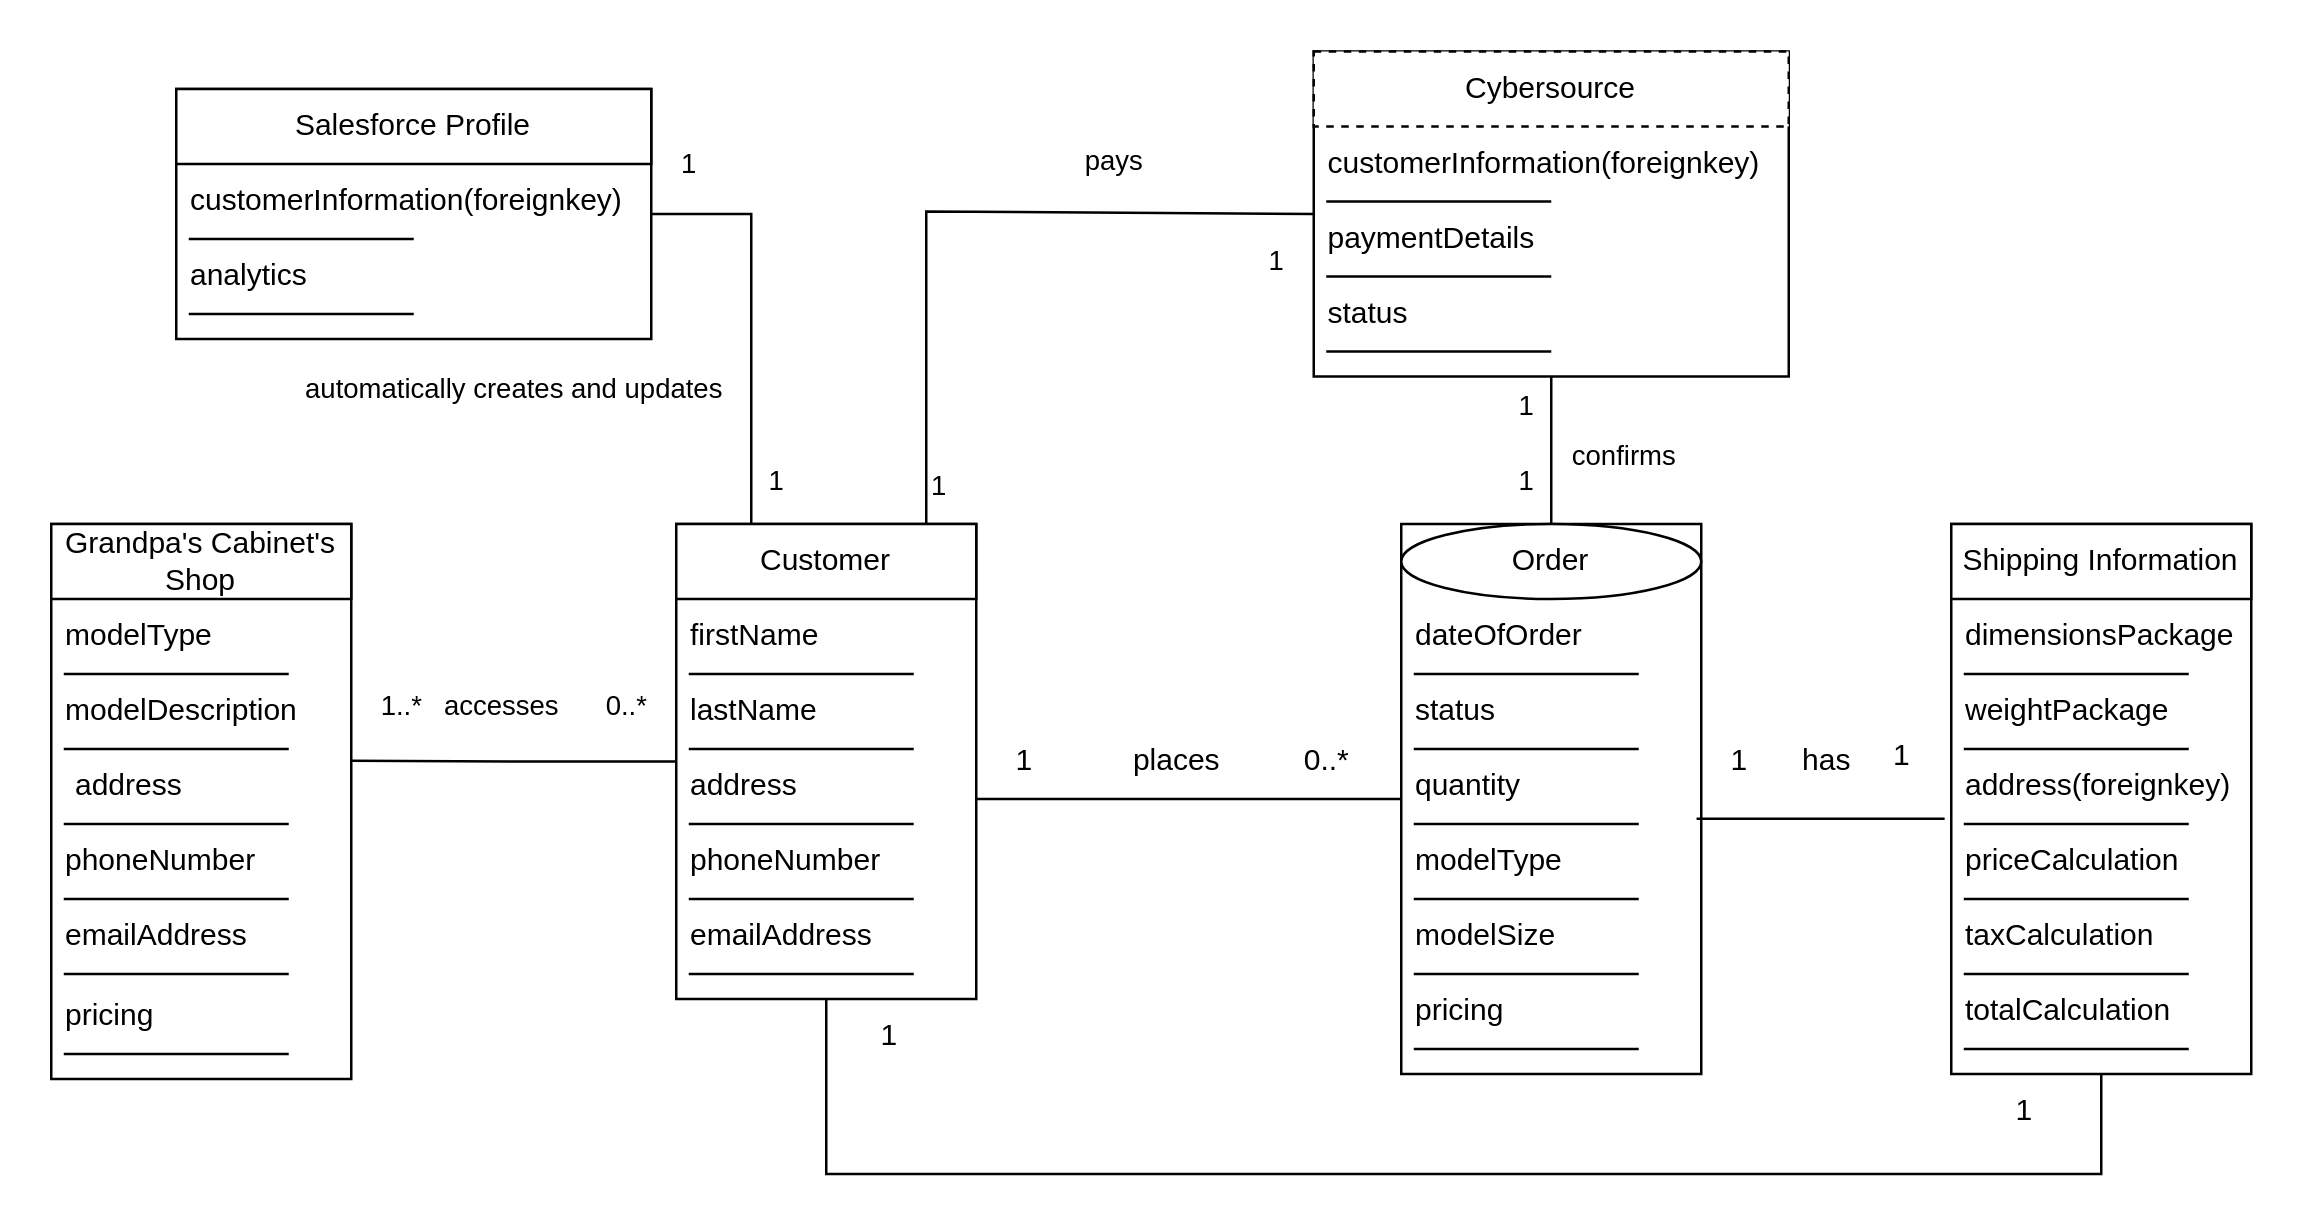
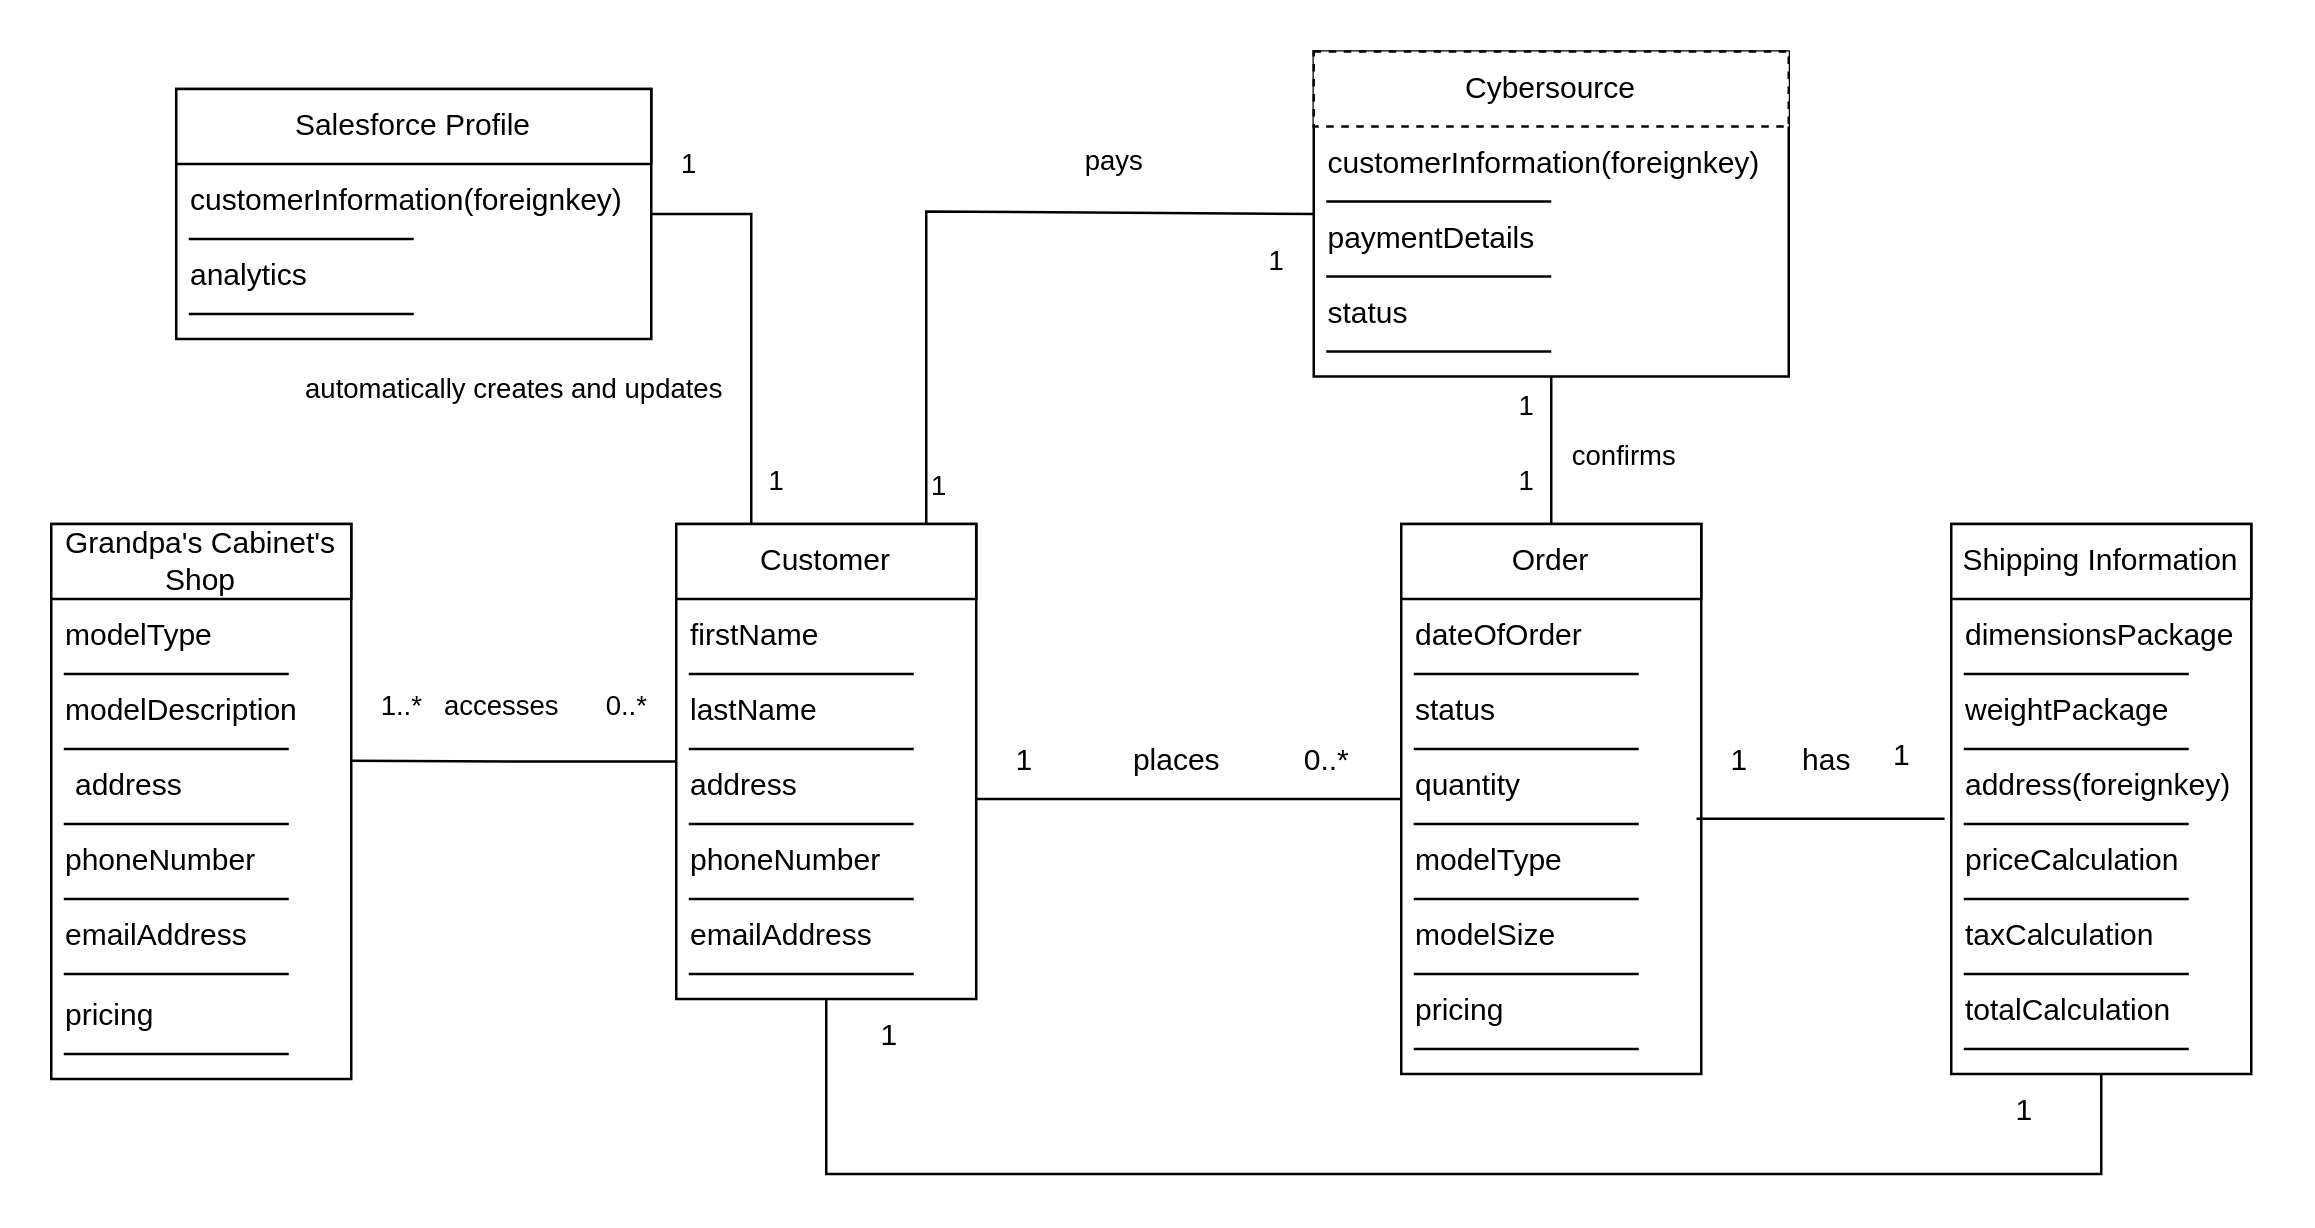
node "Order": shape ellipse -> rectangle
